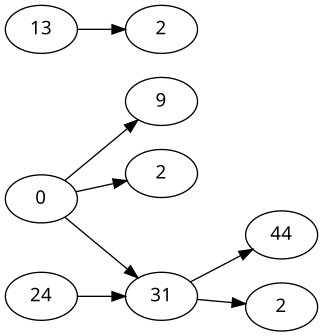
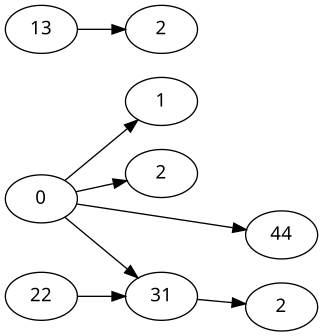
node "9": label "9" -> "1"
edge "31" -> "44": now "0" -> "44"
node "24": label "24" -> "22"
